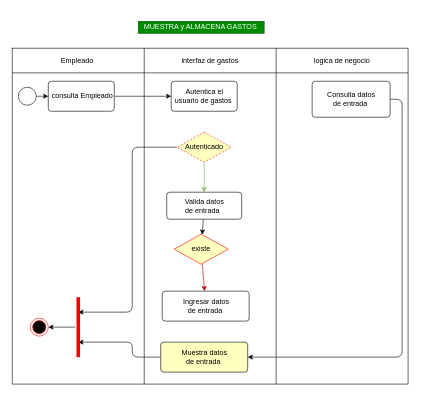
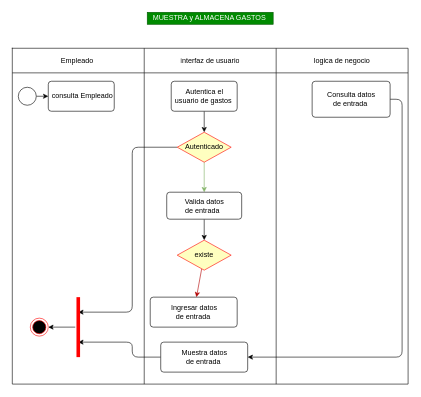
node "MUESTRA y ALMACENA GASTOS": moved (201, 27) -> (210, 18)
node "interfaz de gastos": label "interfaz de gastos" -> "interfaz de usuario"
edge "consulta Empleado" -> "Autentica el usuario de gastos": removed
edge "Autentica el usuario de gastos" -> "Autenticado": added
node "Autenticado": style dashed -> solid
node "existe": moved (201, 249) -> (204, 255)
node "Ingresar datos de entrada": moved (206, 306) -> (194, 312)
node "Muestra datos de entrada": fillcolor #ffffc0 -> #ffffff
